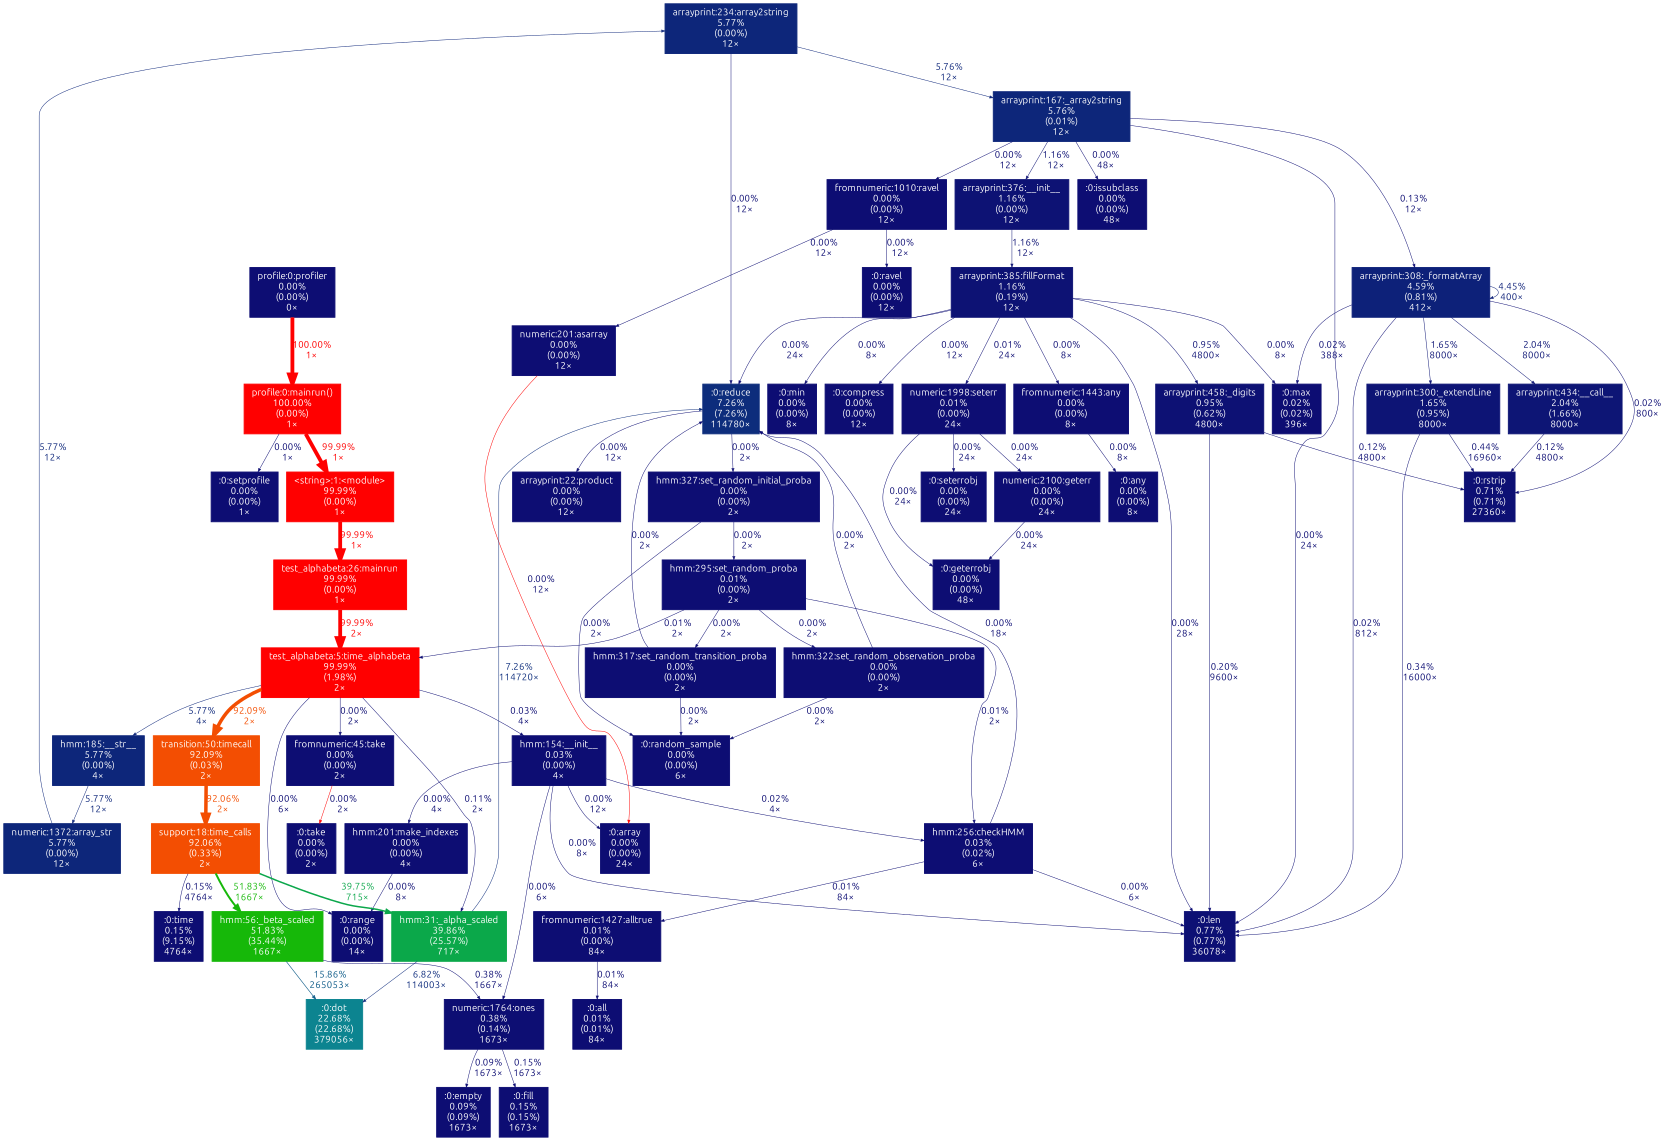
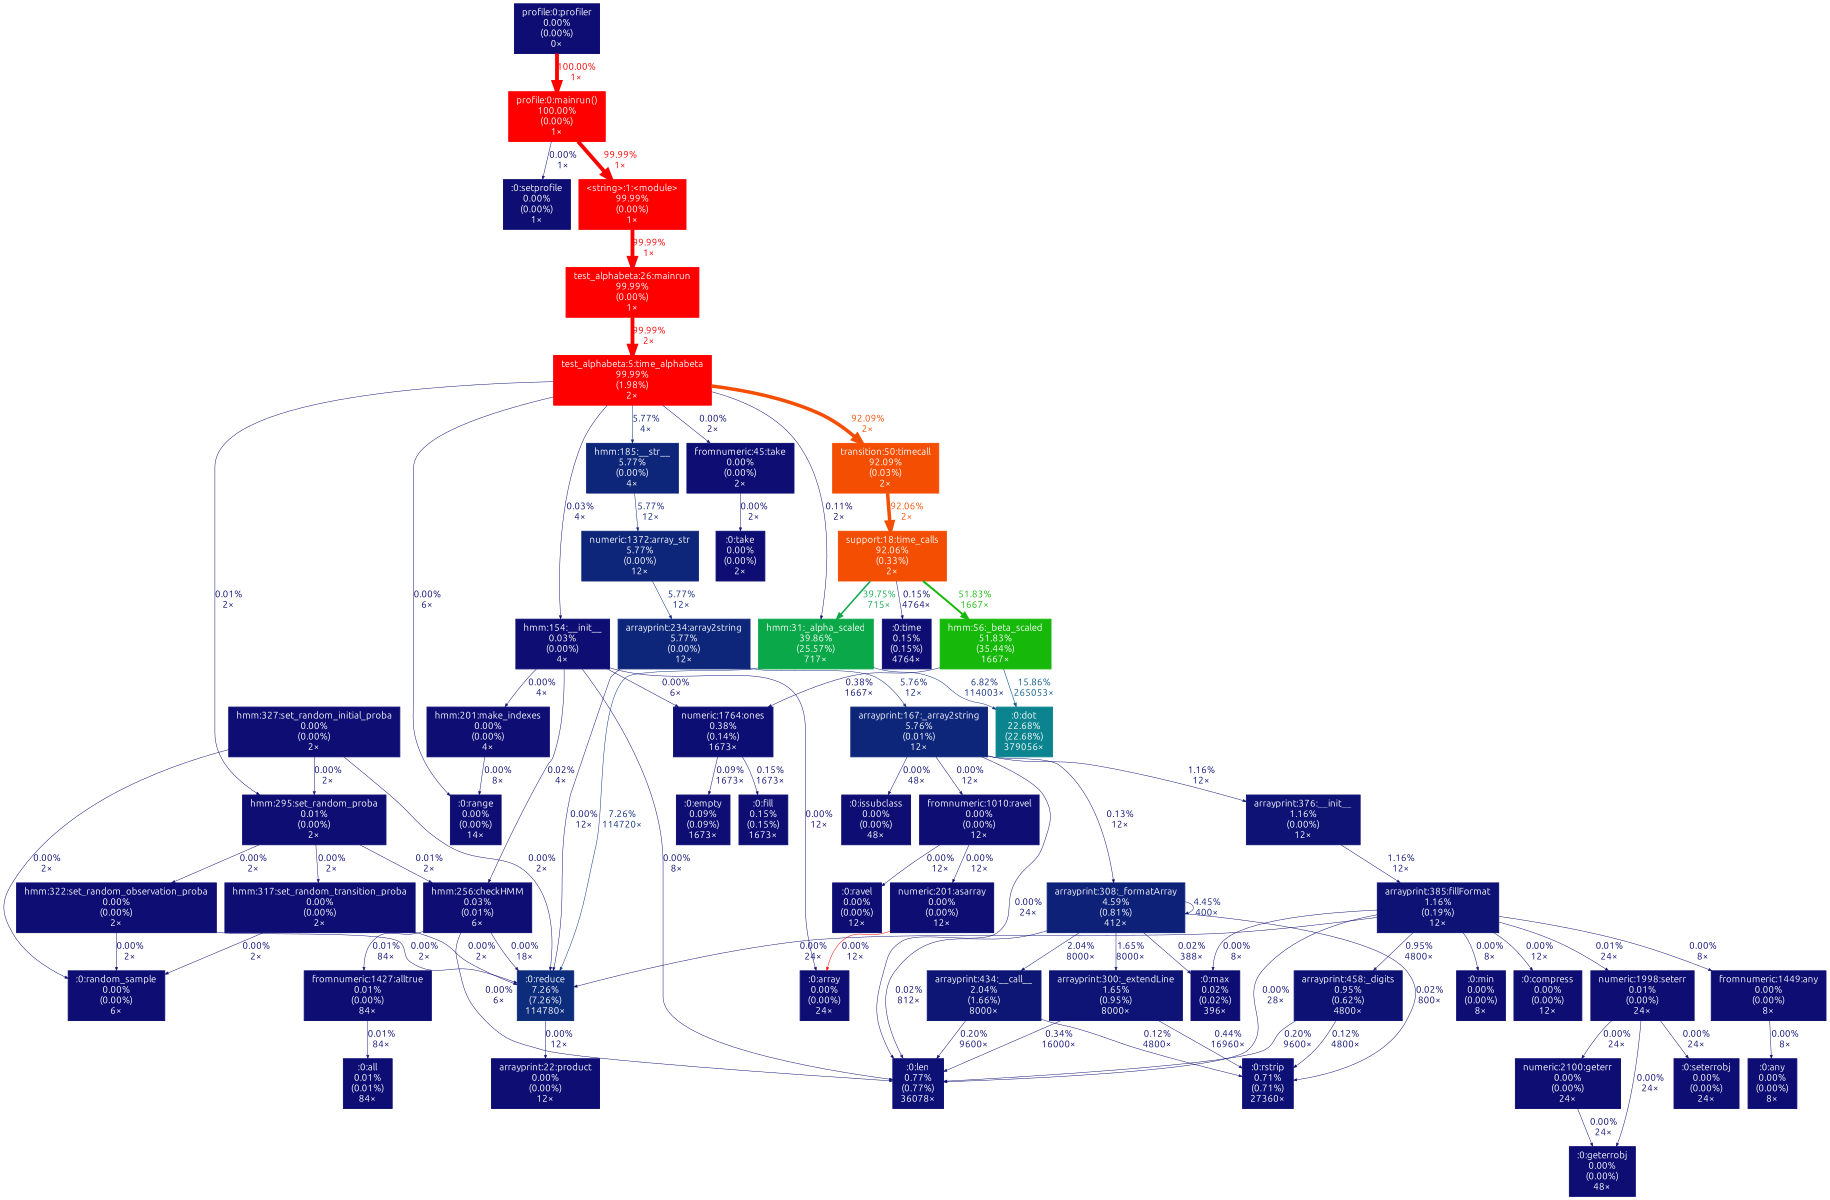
node "fromnumeric:1443:any 0.00% (0.00%) 8×": label "fromnumeric:1443:any 0.00% (0.00%) 8×" -> "fromnumeric:1449:any 0.00% (0.00%) 8×"
edge ":0:reduce 7.26% (7.26%) 114780×" -> "hmm:327:set_random_initial_proba 0.00% (0.00%) 2×": reversed
edge "hmm:295:set_random_proba 0.01% (0.00%) 2×" -> "test_alphabeta:5:time_alphabeta 99.99% (1.98%) 2×": reversed
edge "fromnumeric:45:take 0.00% (0.00%) 2×" -> ":0:take 0.00% (0.00%) 2×": color #ff0000 -> #0d0d73
node "hmm:256:checkHMM 0.03% (0.02%) 6×": label "hmm:256:checkHMM 0.03% (0.02%) 6×" -> "hmm:256:checkHMM 0.03% (0.01%) 6×"
node ":0:time 0.15% (9.15%) 4764×": label ":0:time 0.15% (9.15%) 4764×" -> ":0:time 0.15% (0.15%) 4764×"
edge "arrayprint:434:__call__ 2.04% (1.66%) 8000×" -> ":0:len 0.77% (0.77%) 36078×": added, label "0.20% 9600×"
